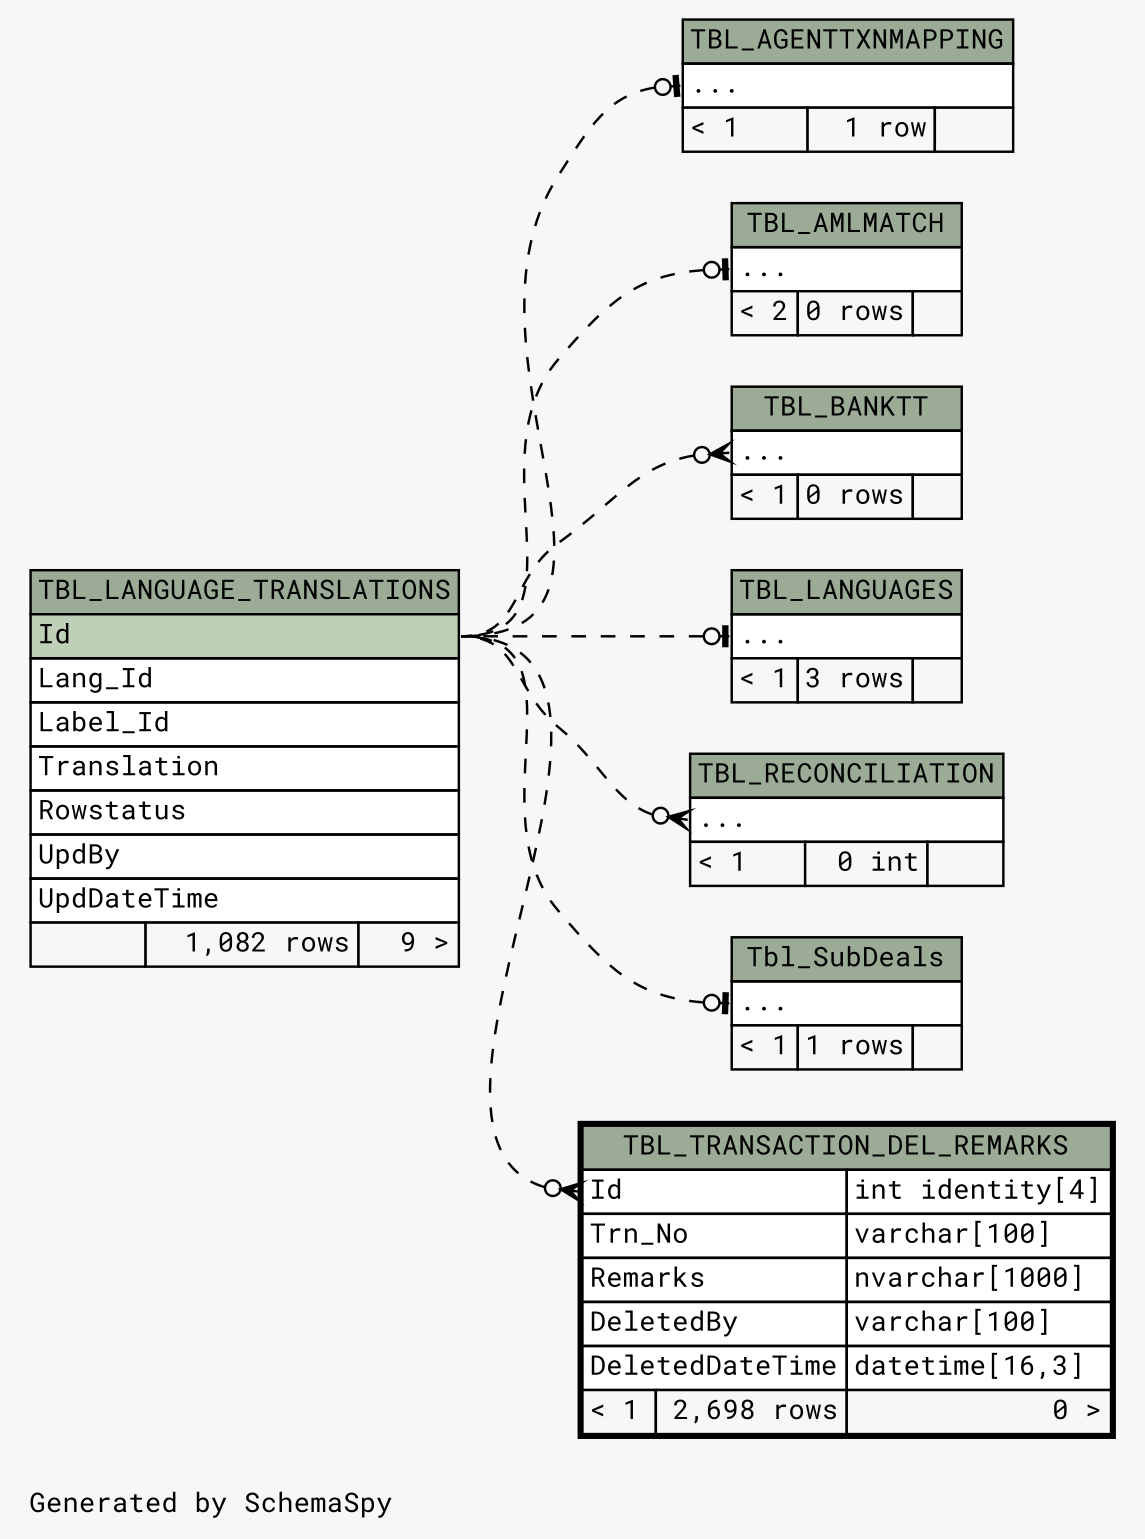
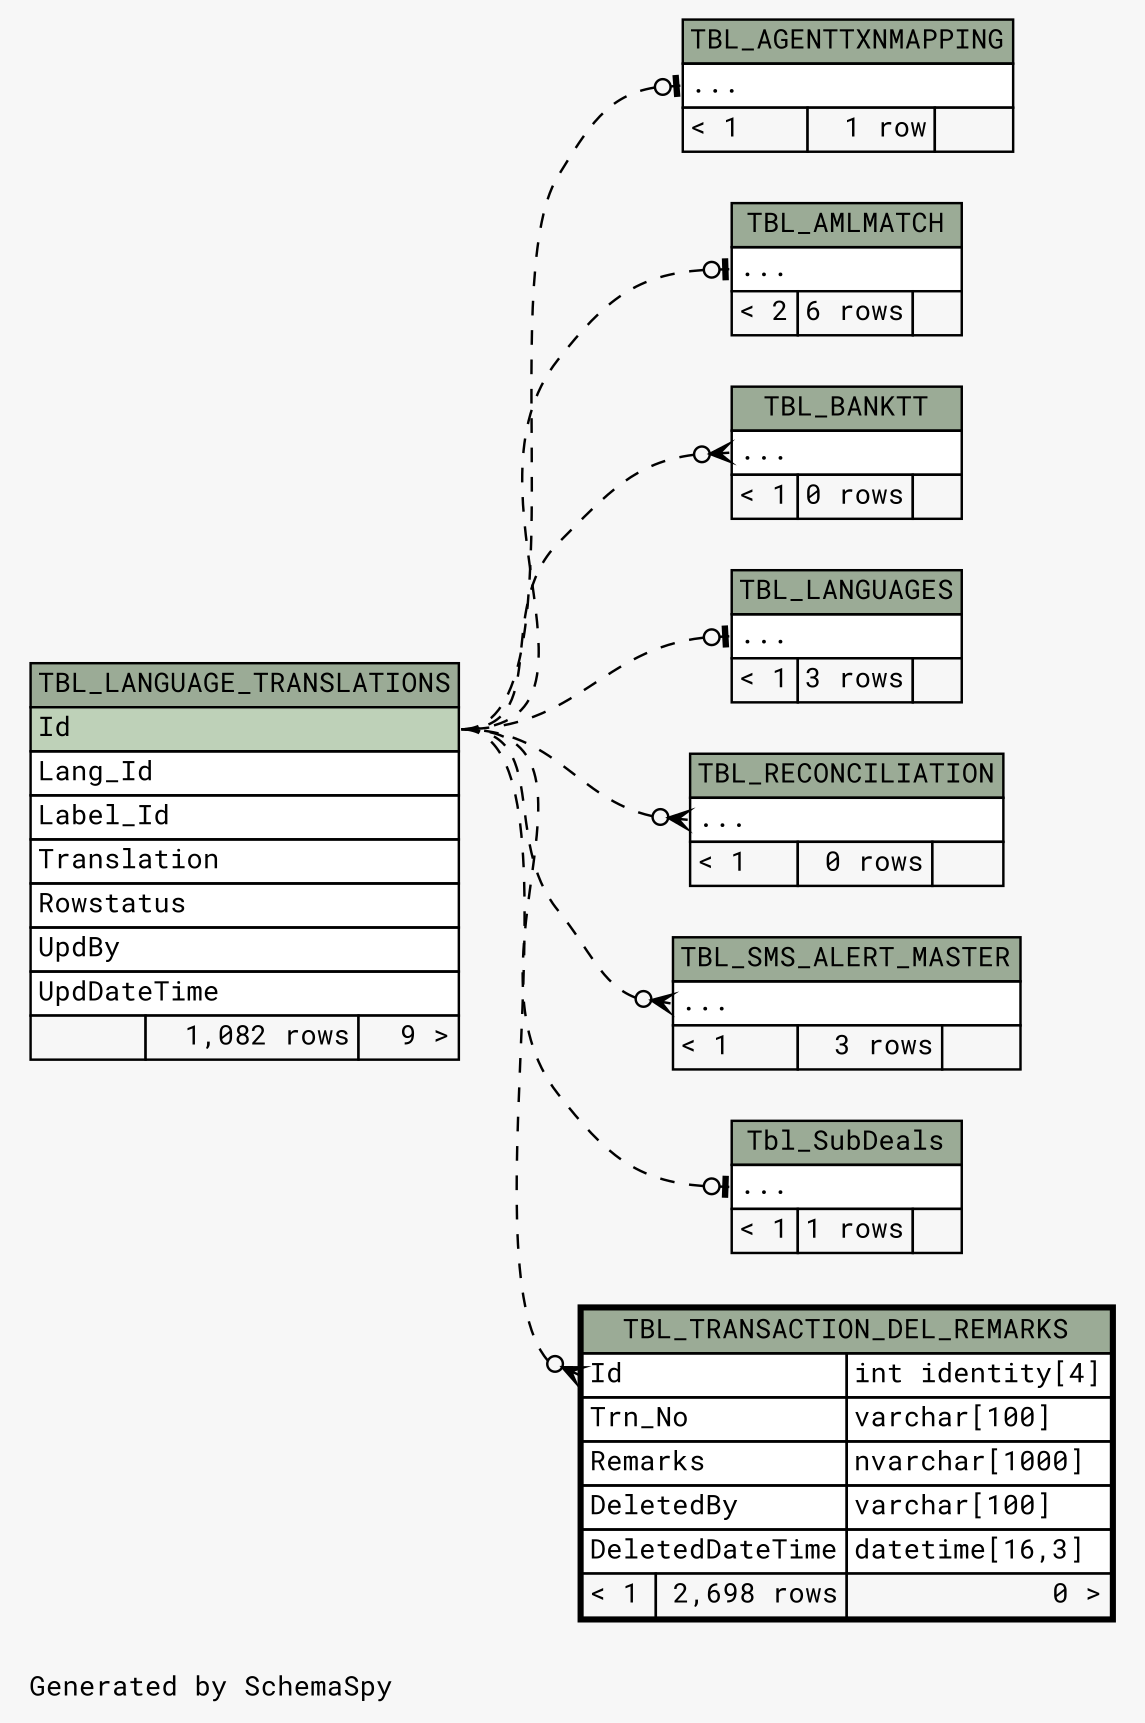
node "TBL_AMLMATCH": text "0 rows" -> "6 rows"
node "TBL_RECONCILIATION": text "0 int" -> "0 rows"
node "TBL_SMS_ALERT_MASTER": added
